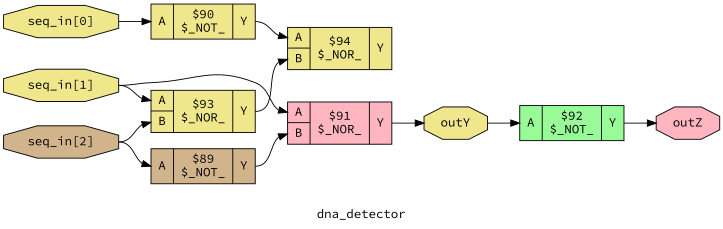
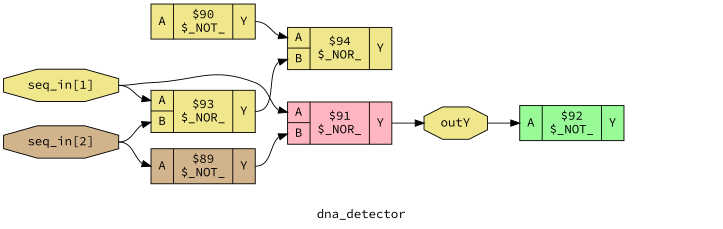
node "seq_in[0]": removed
node "outZ": removed
